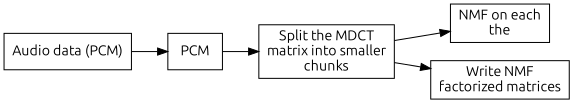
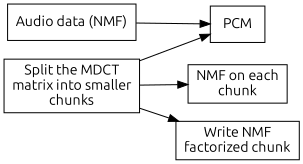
node "NMF on each the": label "NMF on each the" -> "NMF on each chunk"
node "Audio data (PCM)": label "Audio data (PCM)" -> "Audio data (NMF)"
edge "PCM" -> "Split the MDCT matrix into smaller chunks": reversed
node "Write NMF factorized matrices": label "Write NMF factorized matrices" -> "Write NMF factorized chunk"
